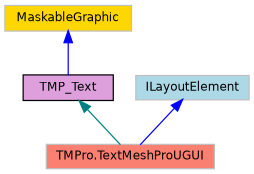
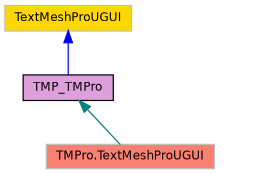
node "MaskableGraphic": label "MaskableGraphic" -> "TextMeshProUGUI"
node "TMP_Text": label "TMP_Text" -> "TMP_TMPro"
node "ILayoutElement": removed
